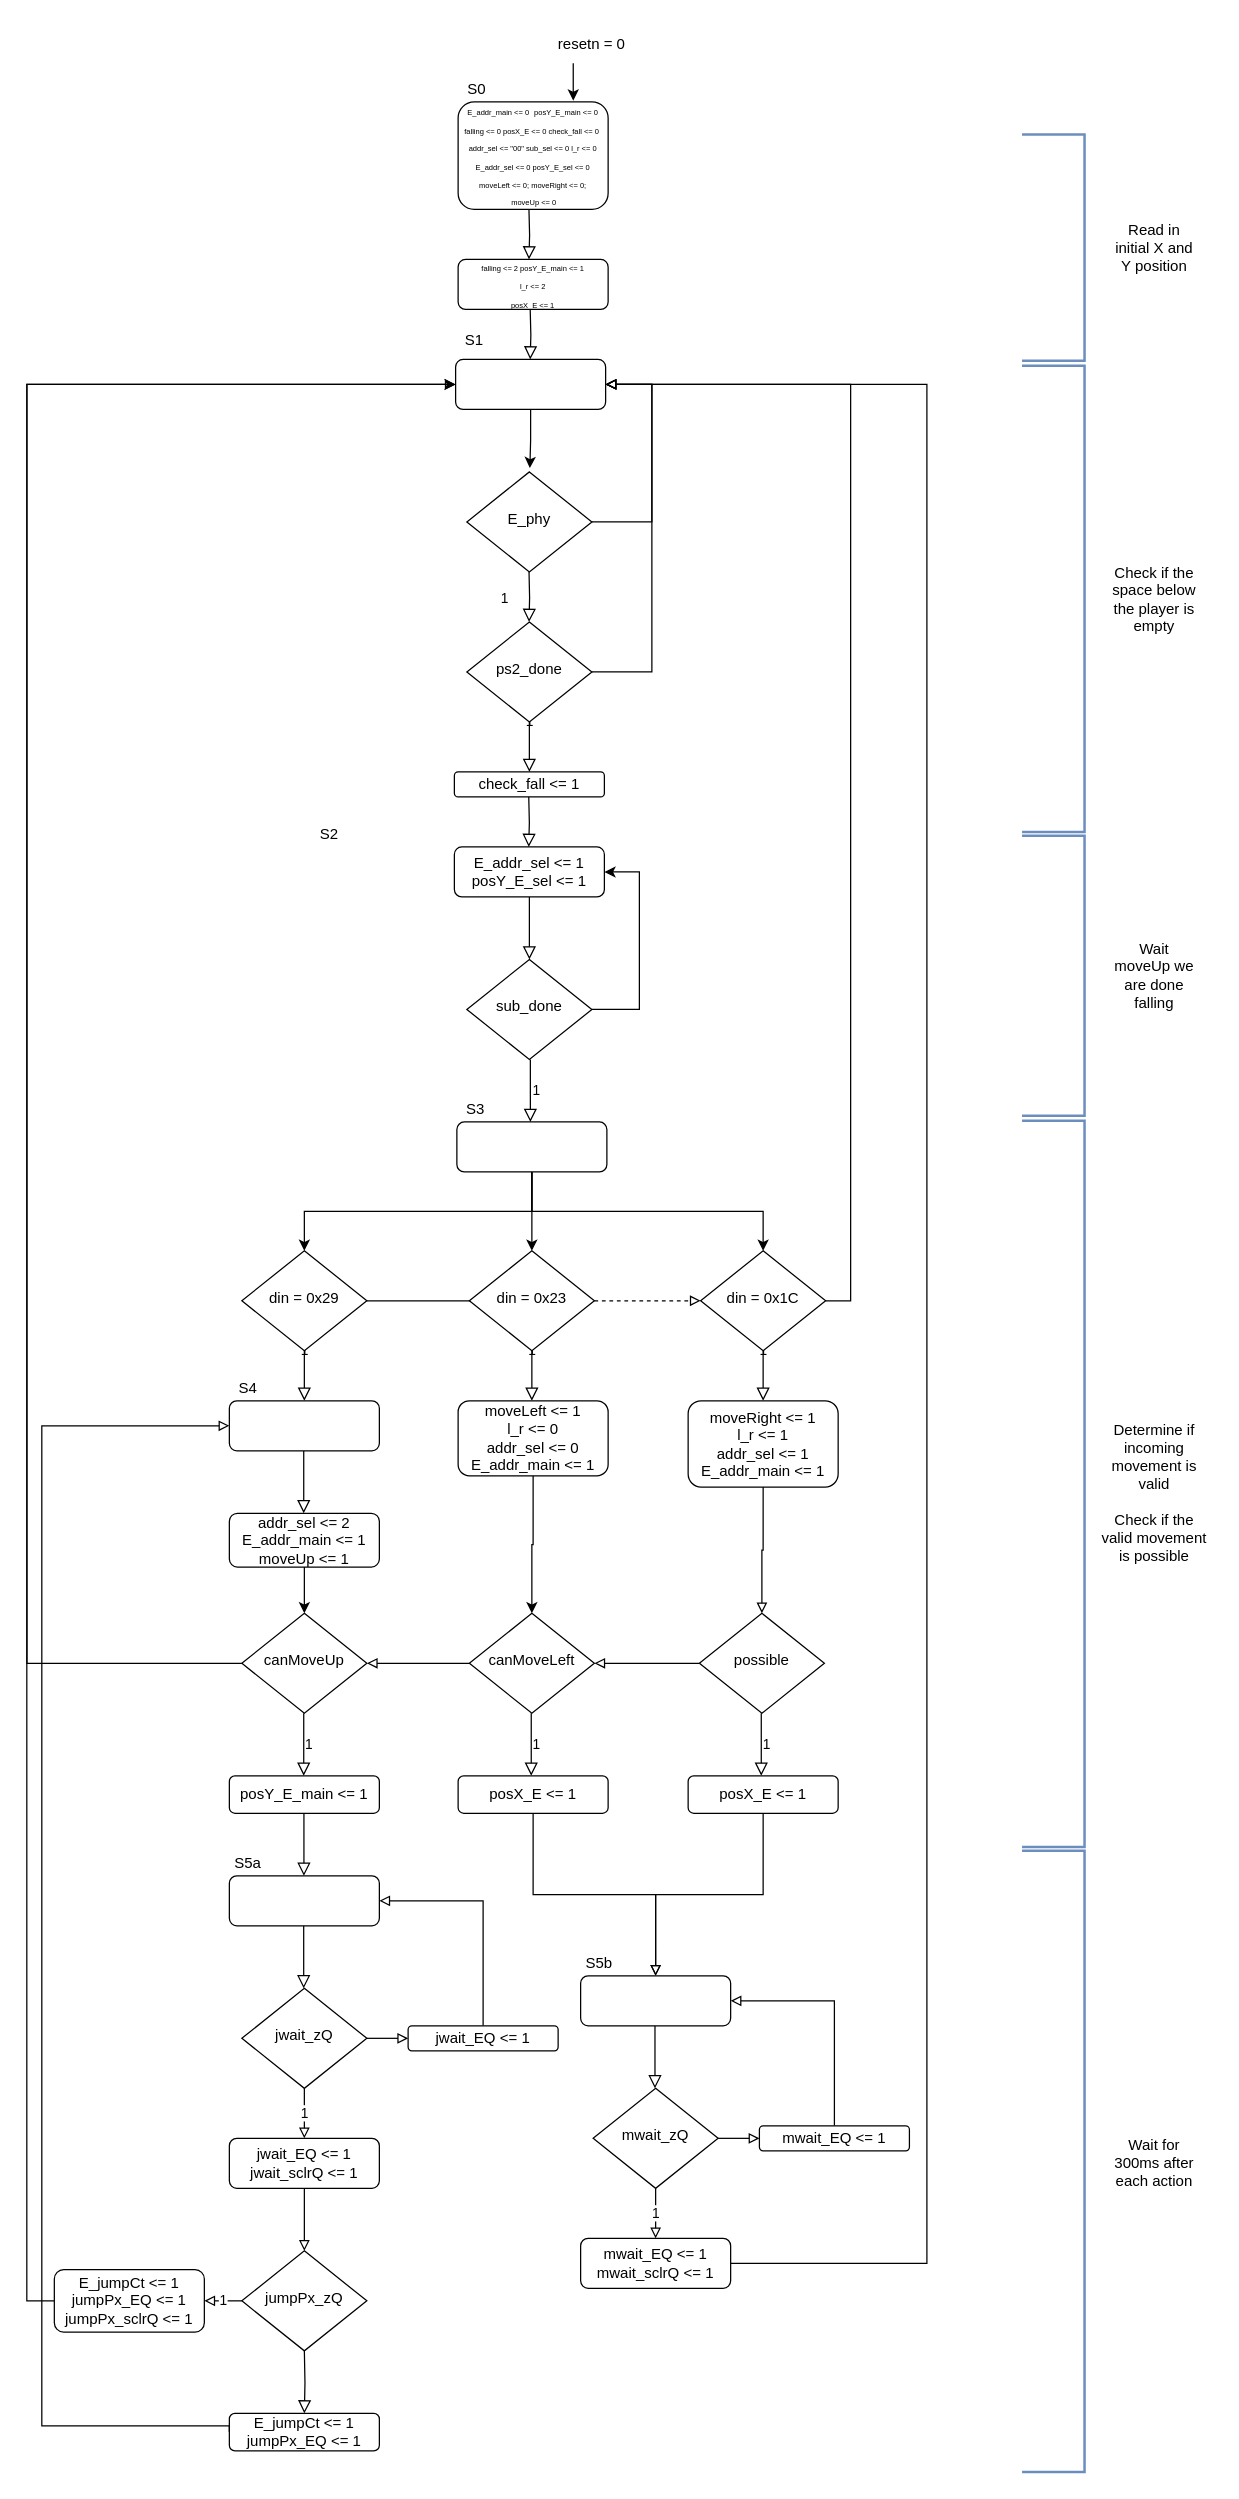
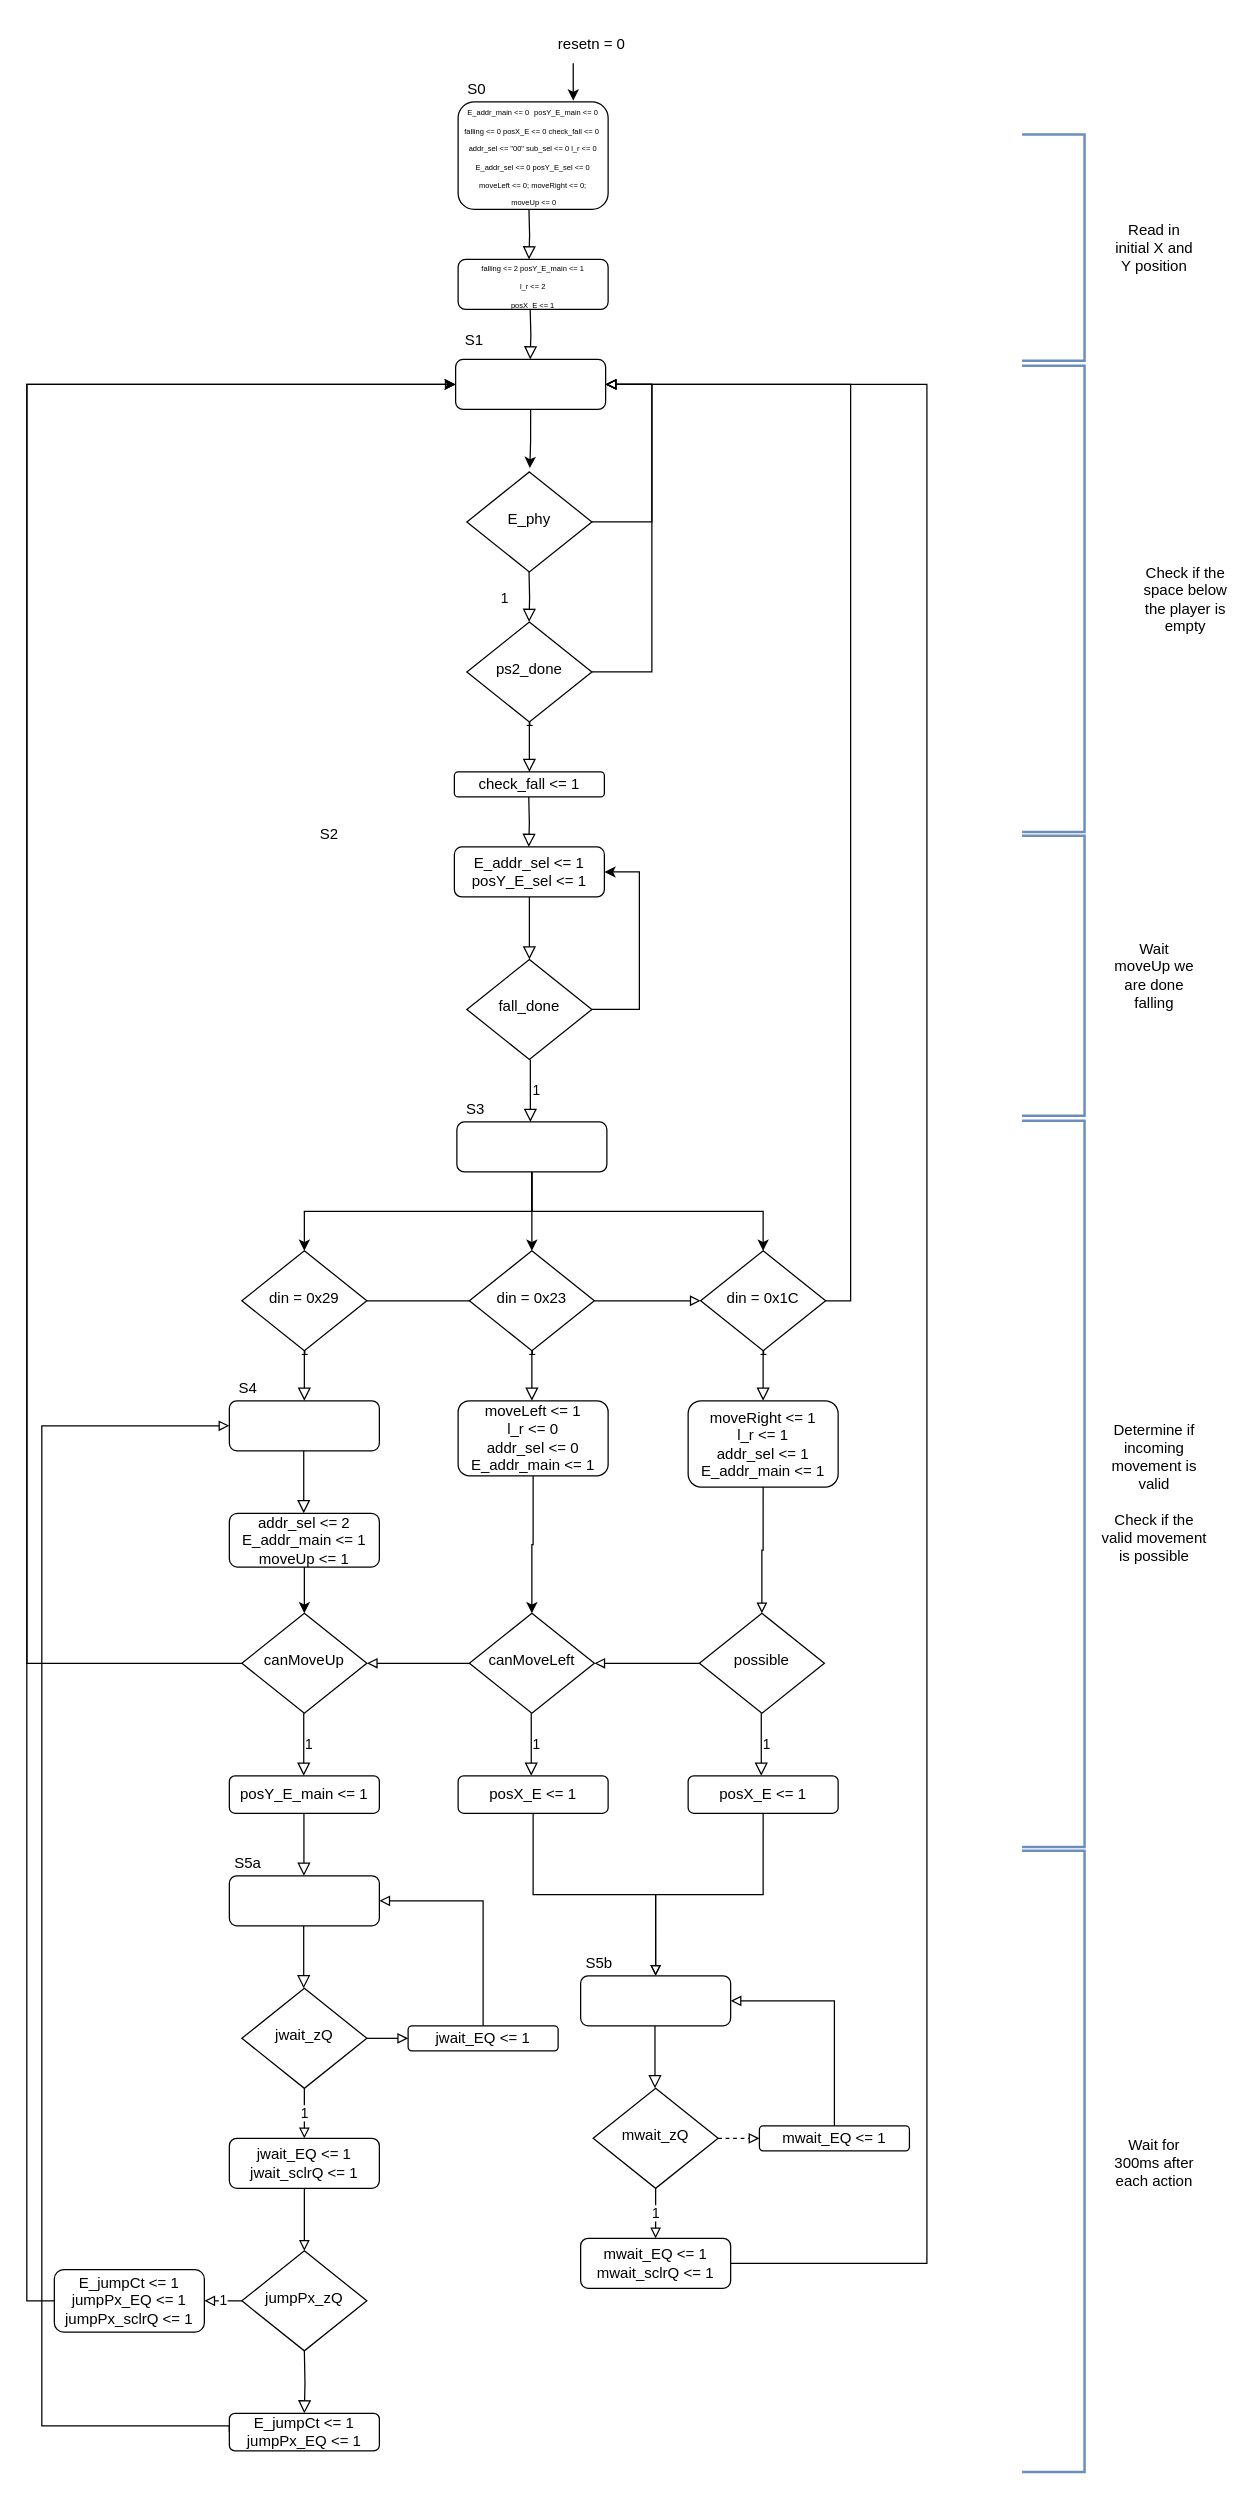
node "Check if the space below the player is empty": moved (1154, 599) -> (1186, 599)
node "sub_done": label "sub_done" -> "fall_done"
edge "din = 0x23" -> "din = 0x1C": style dashed -> solid
edge "mwait_zQ" -> "mwait_EQ <= 1": style solid -> dashed
